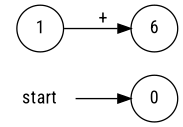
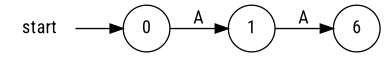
edge "1" -> "6": label "+" -> "A"
edge "0" -> "1": added, label "A"
